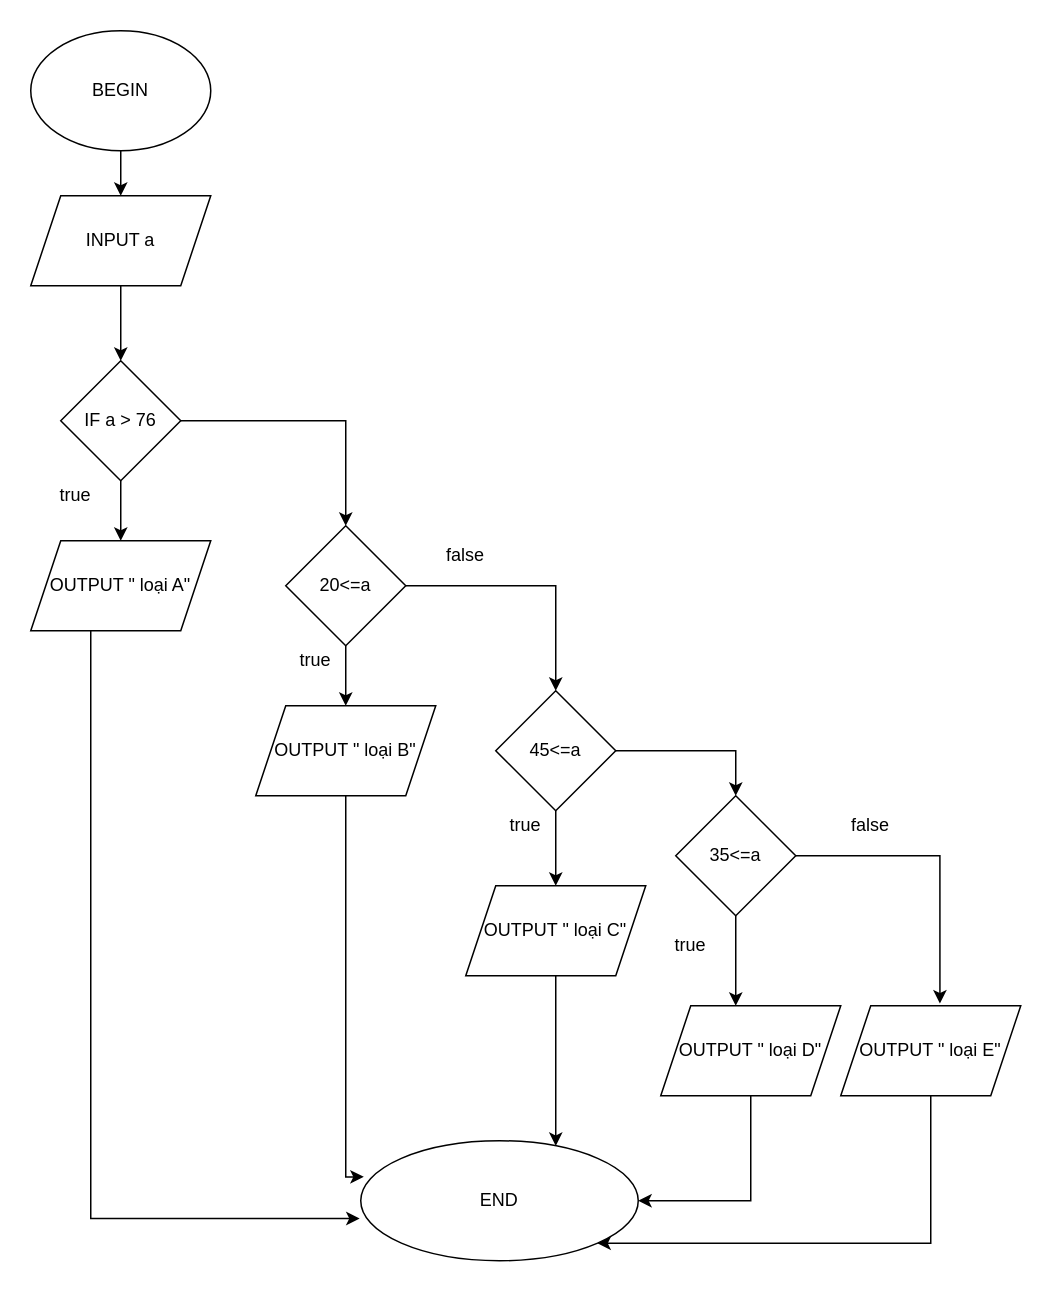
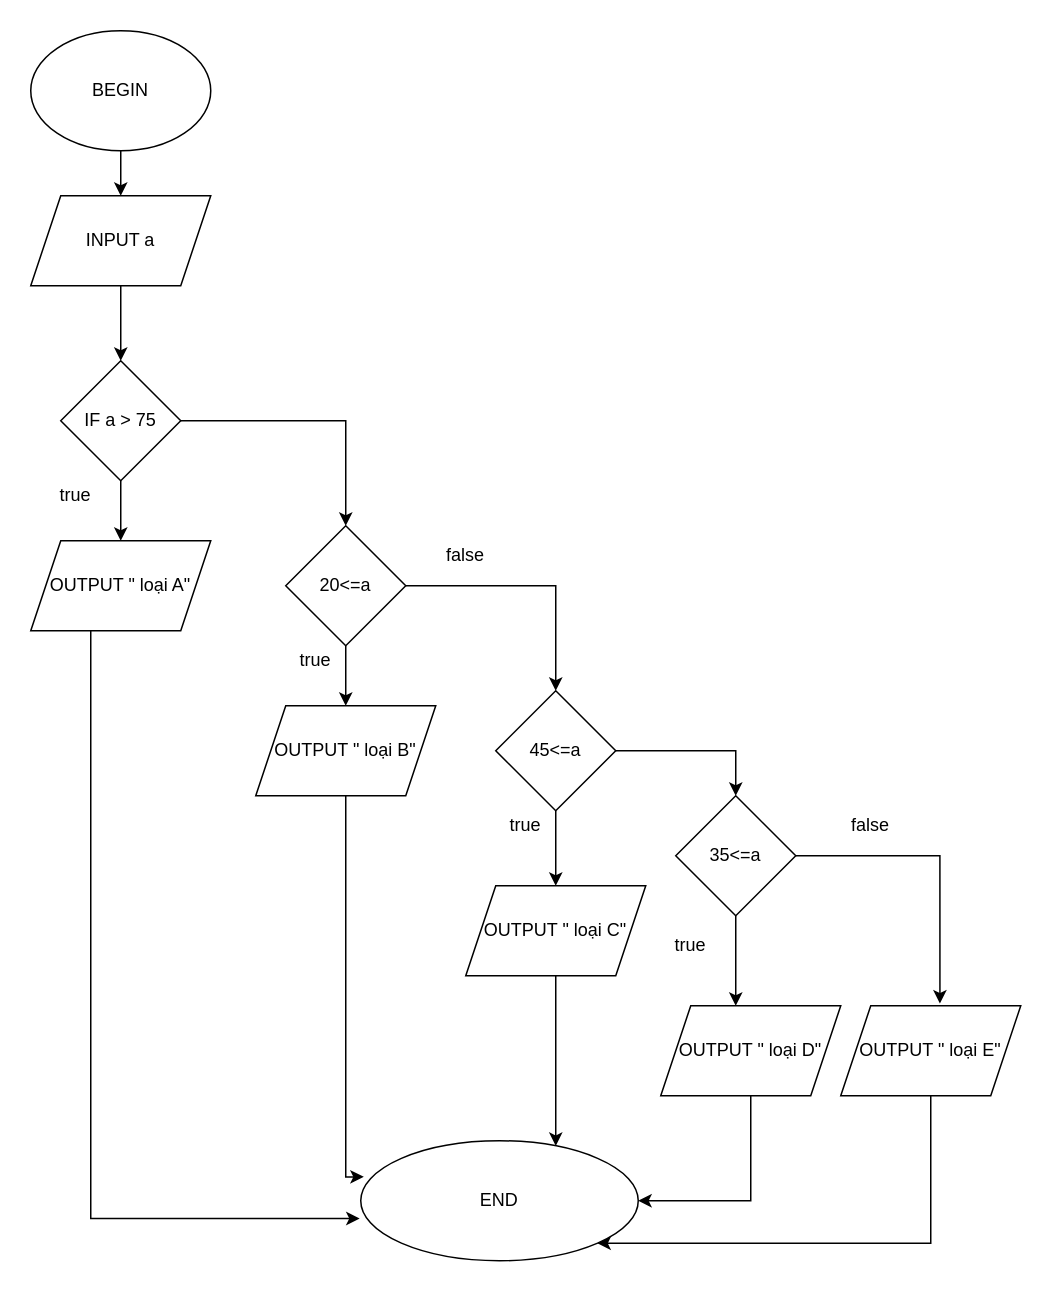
node "IF a > 76": label "IF a > 76" -> "IF a > 75"
